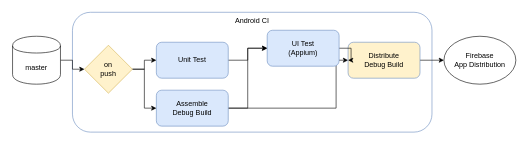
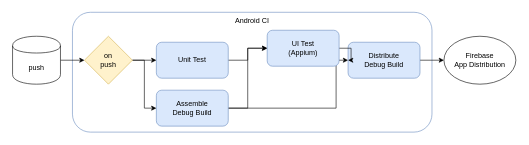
node "Distribute Debug Build": fillcolor #fff2cc -> #dae8fc
node "master": label "master" -> "push"
node "on push": moved (108, 69) -> (108, 60)
